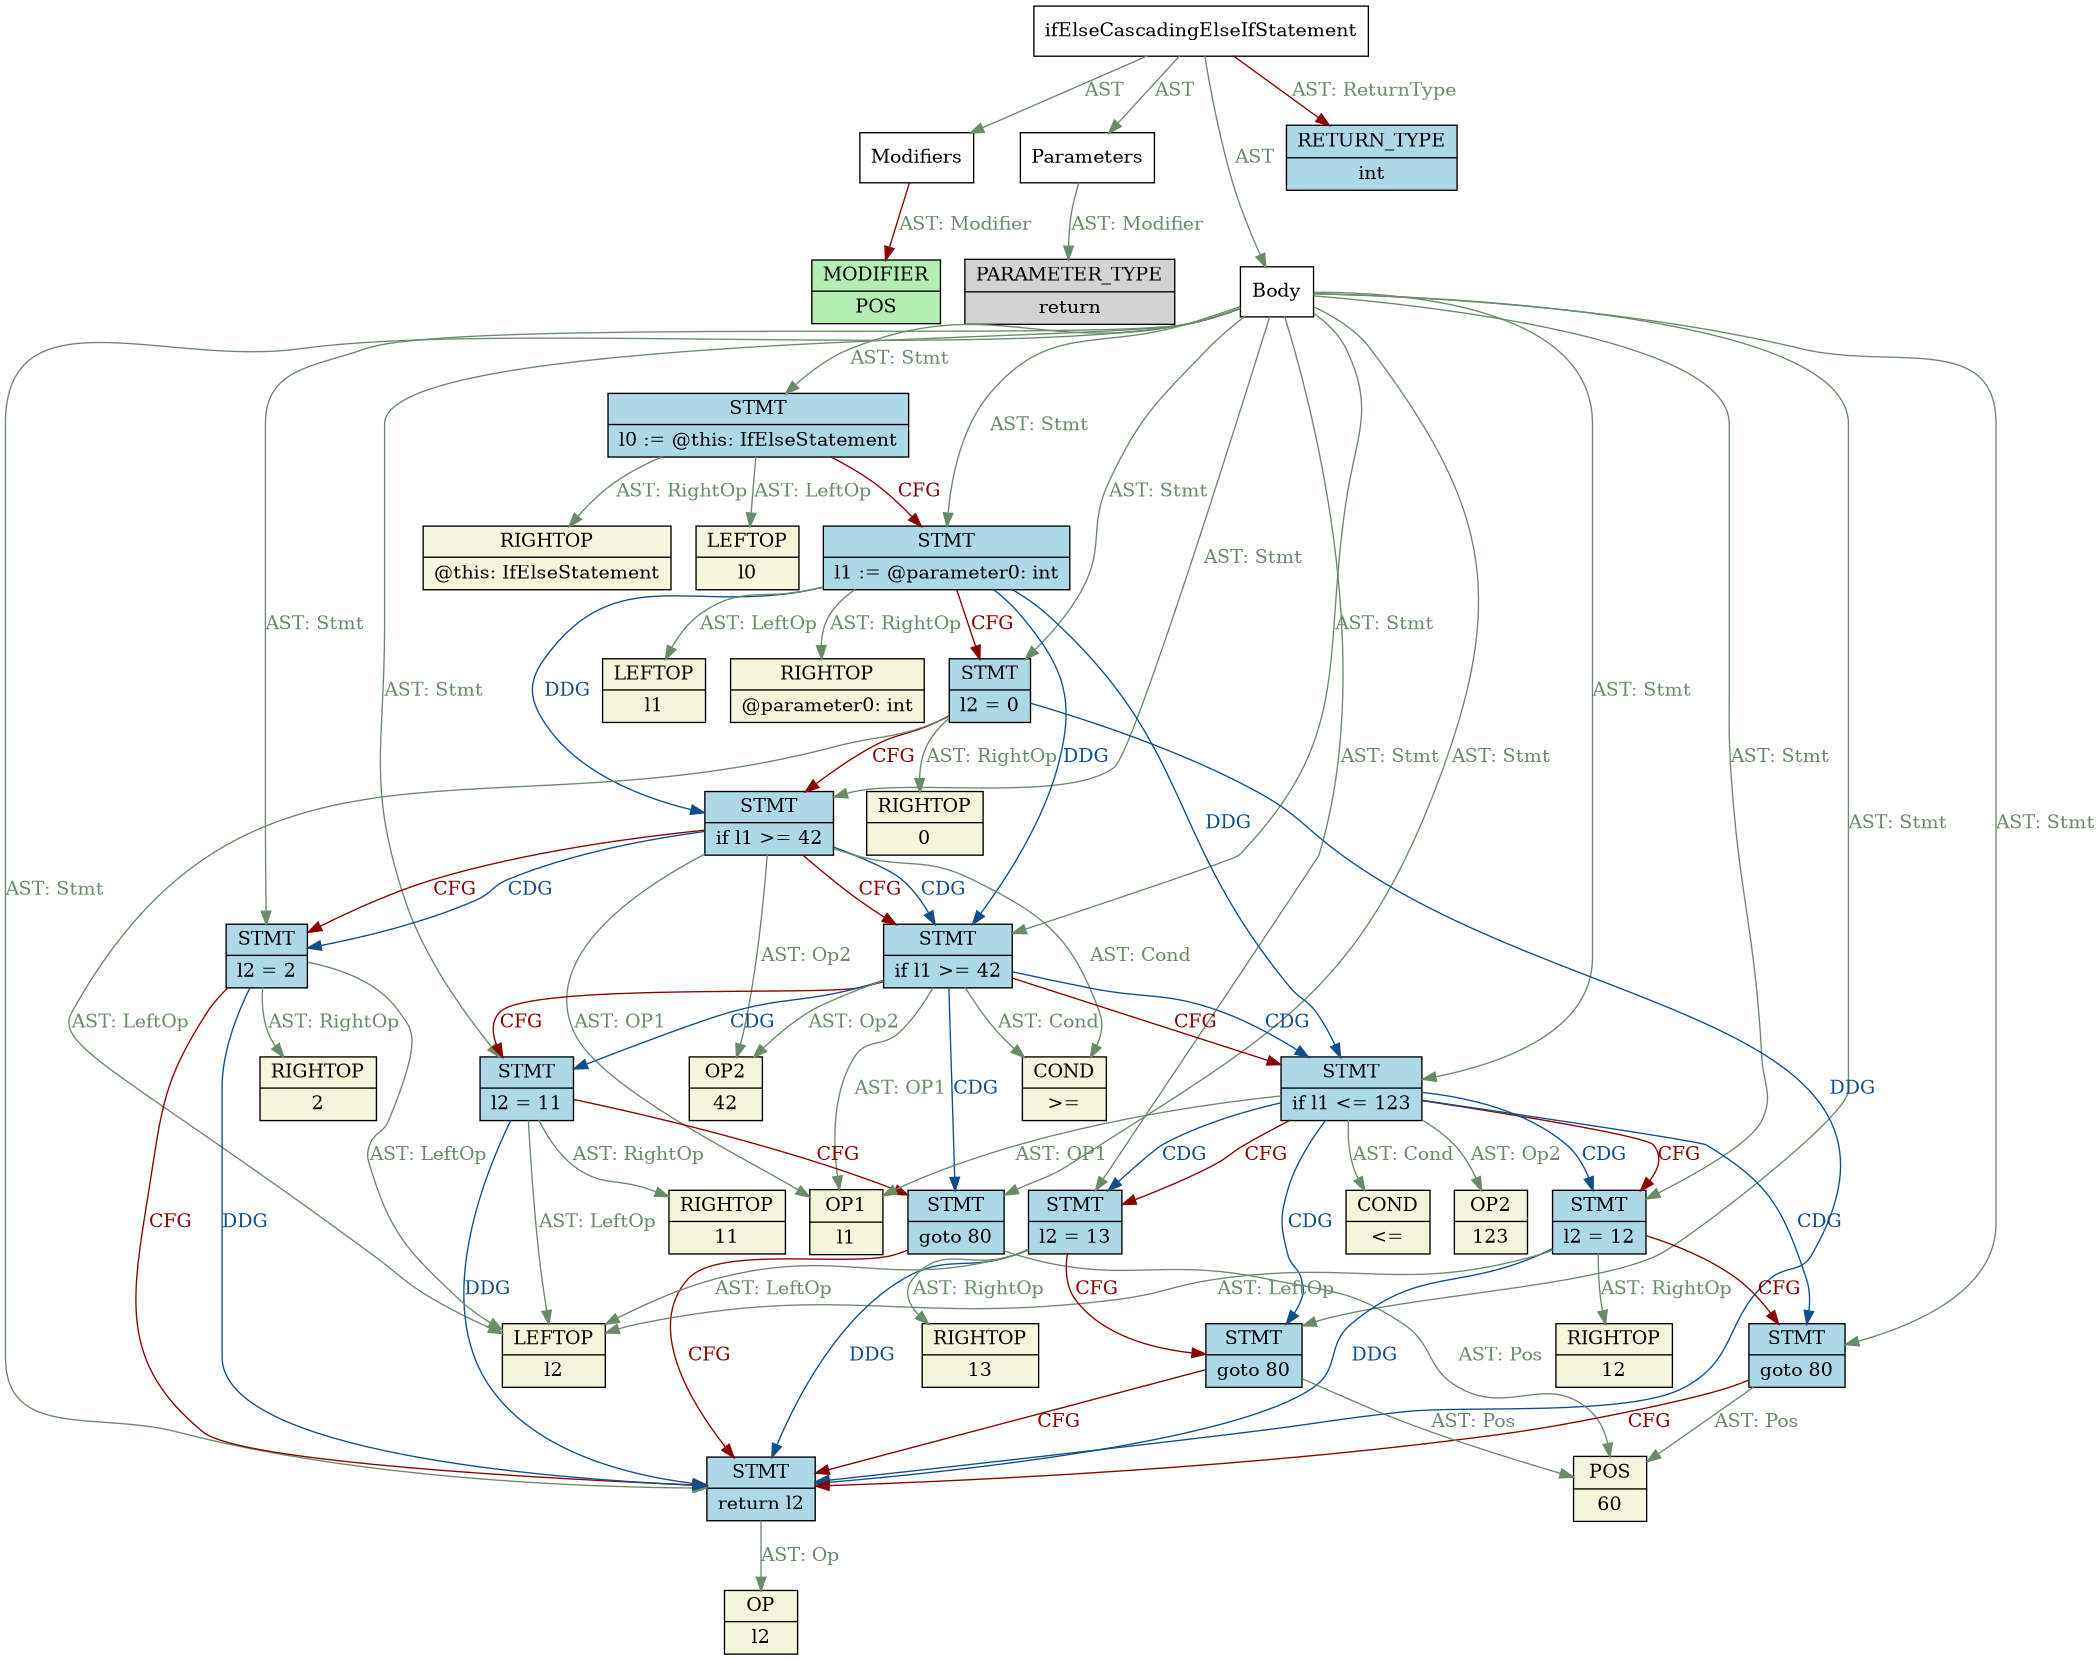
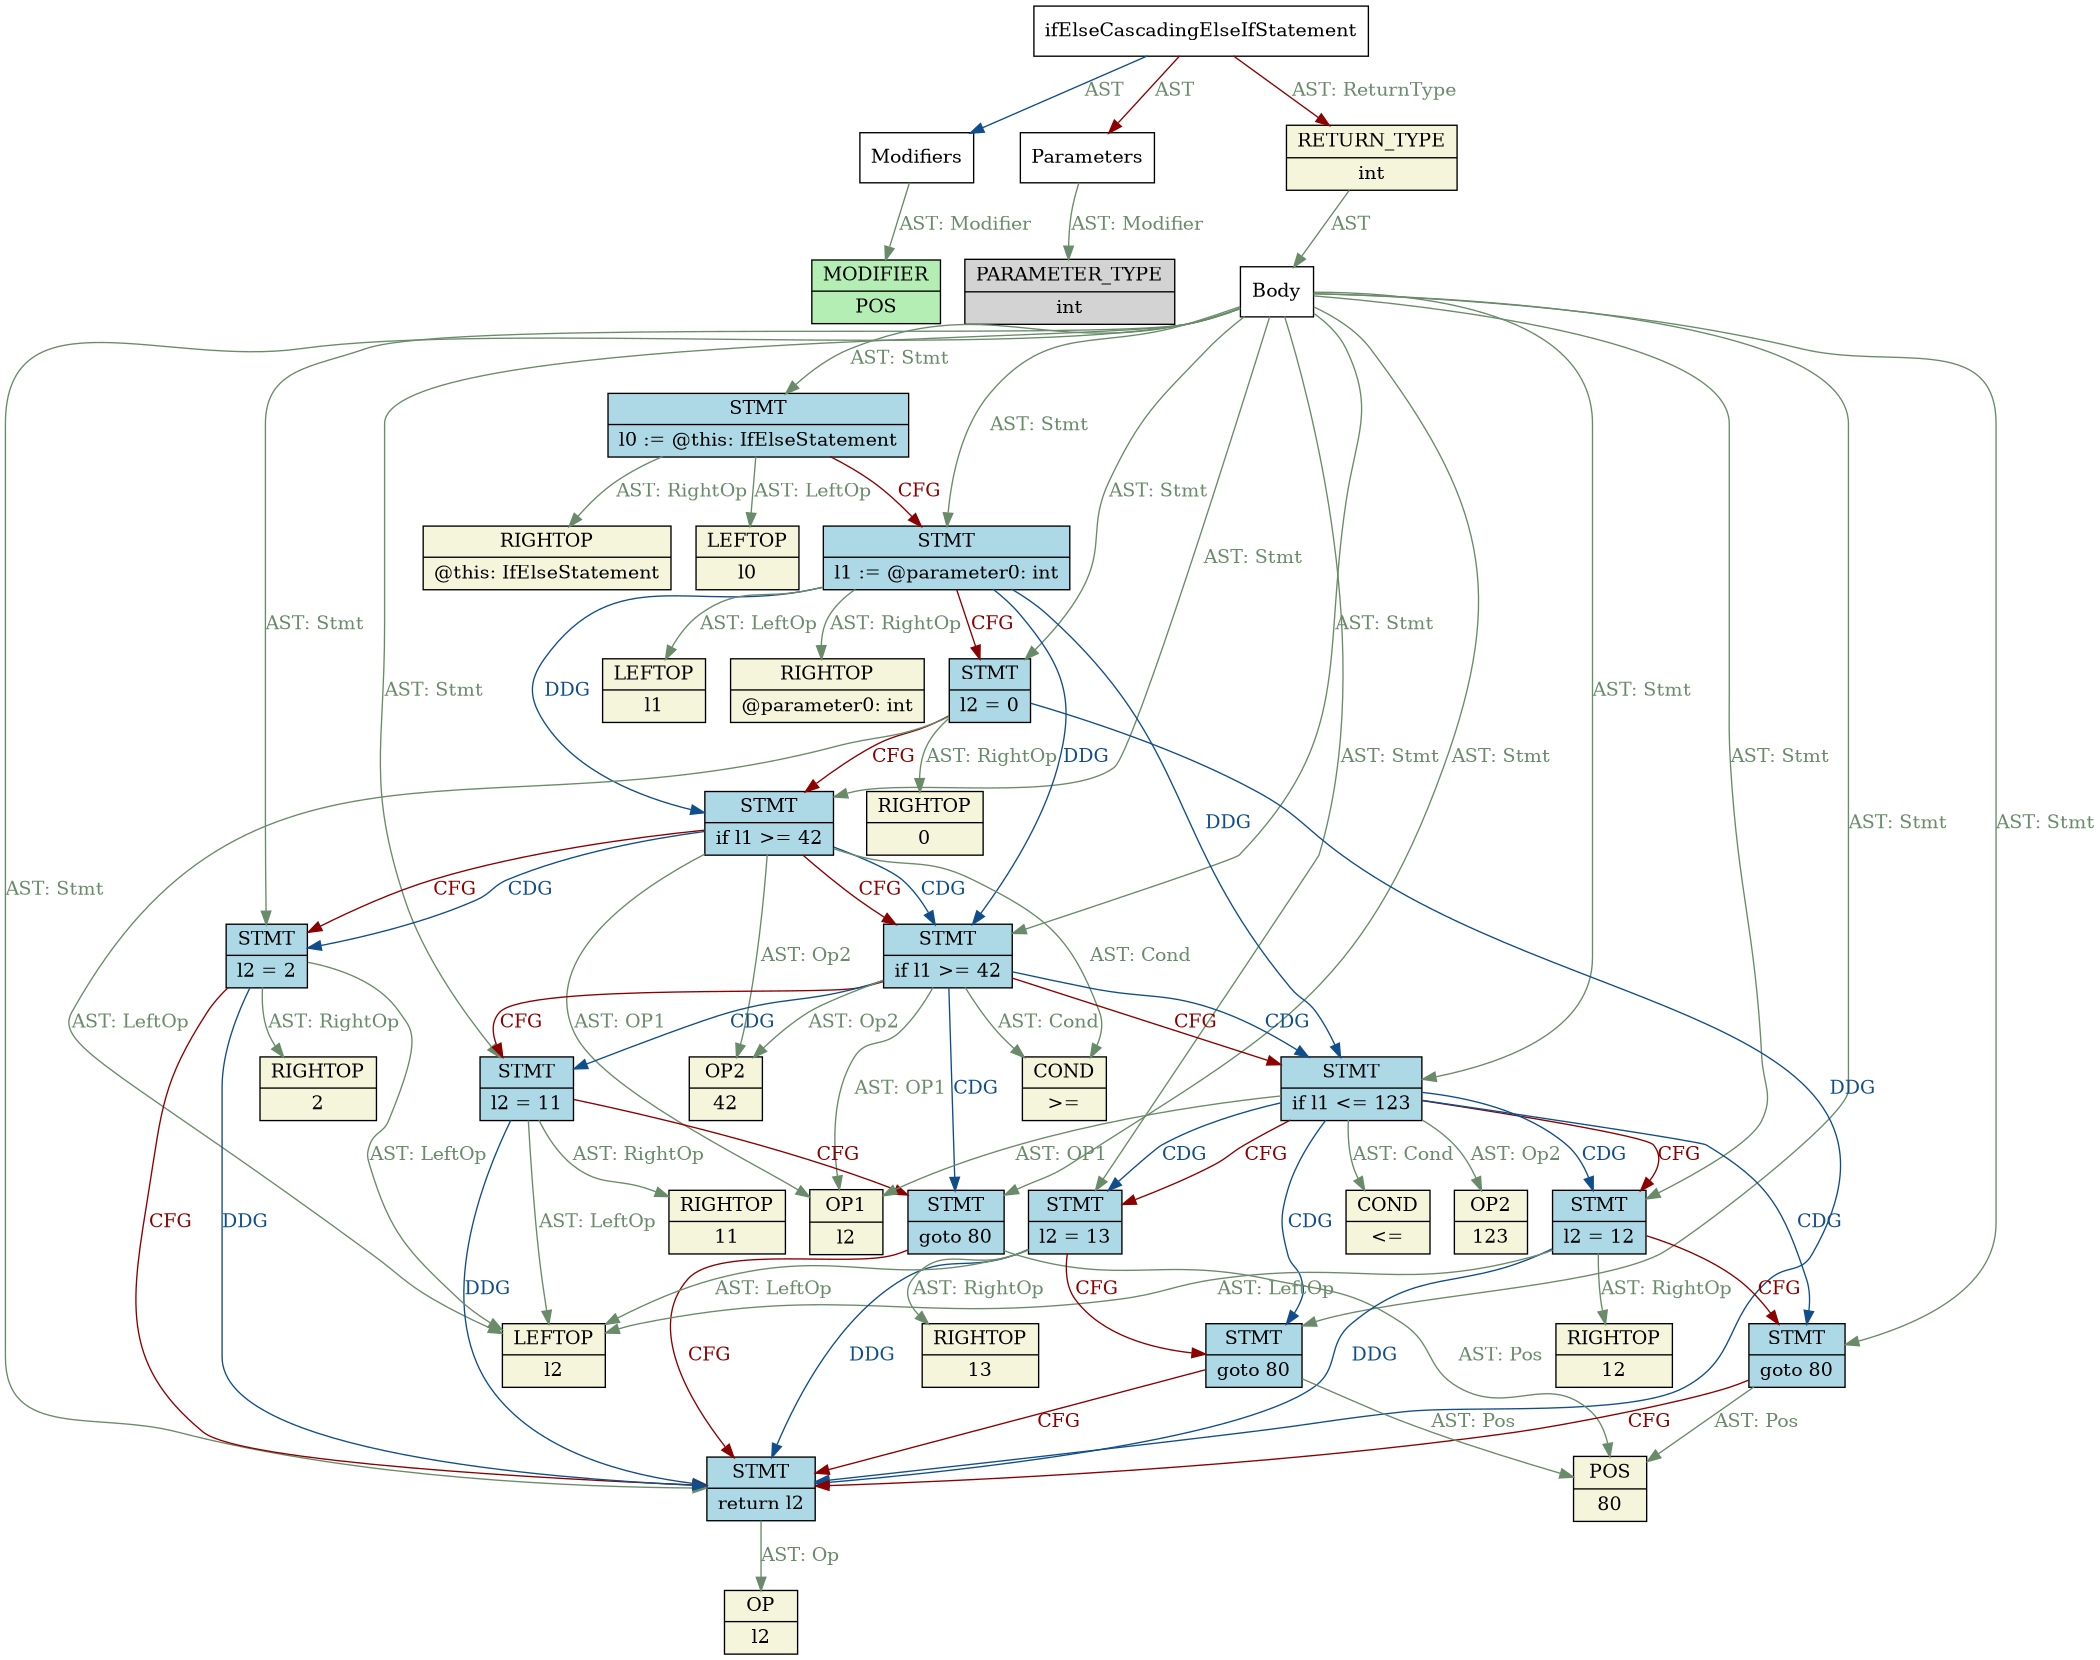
edge "ifElseCascadingElseIfStatement" -> "Parameters": color darkseagreen4 -> darkred
edge "ifElseCascadingElseIfStatement" -> "Modifiers": color darkseagreen4 -> dodgerblue4
edge "ifElseCascadingElseIfStatement" -> "Body": now "RETURN_TYPE" -> "Body"
node "RETURN_TYPE": fillcolor lightblue -> beige
edge "Modifiers" -> "MODIFIER": color darkred -> darkseagreen4
node "PARAMETER_TYPE": text "return" -> "int"
node "OP1": text "l1" -> "l2"
node "POS": text "60" -> "80"
